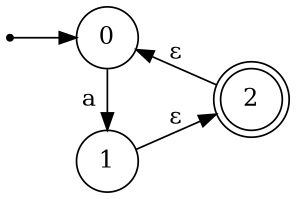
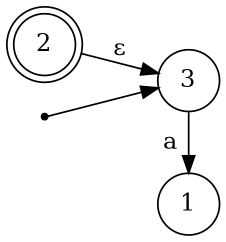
node "0": label "0" -> "3"
edge "1" -> "2": removed, label "ε"
